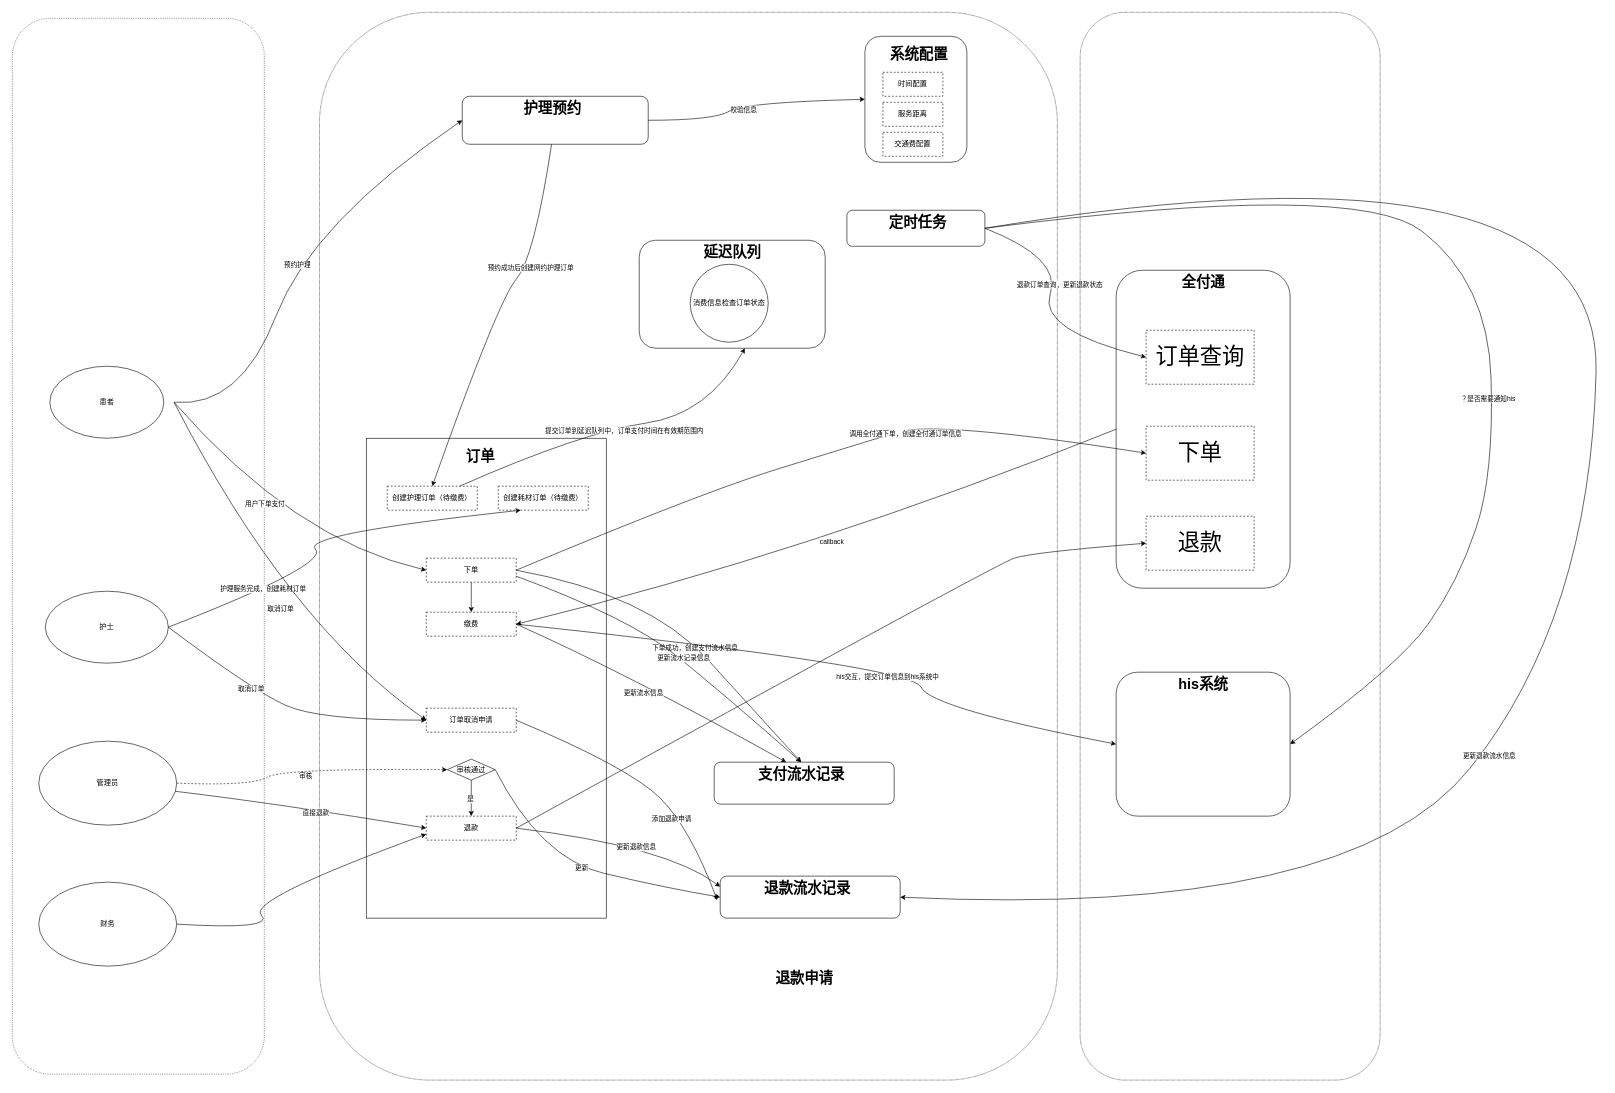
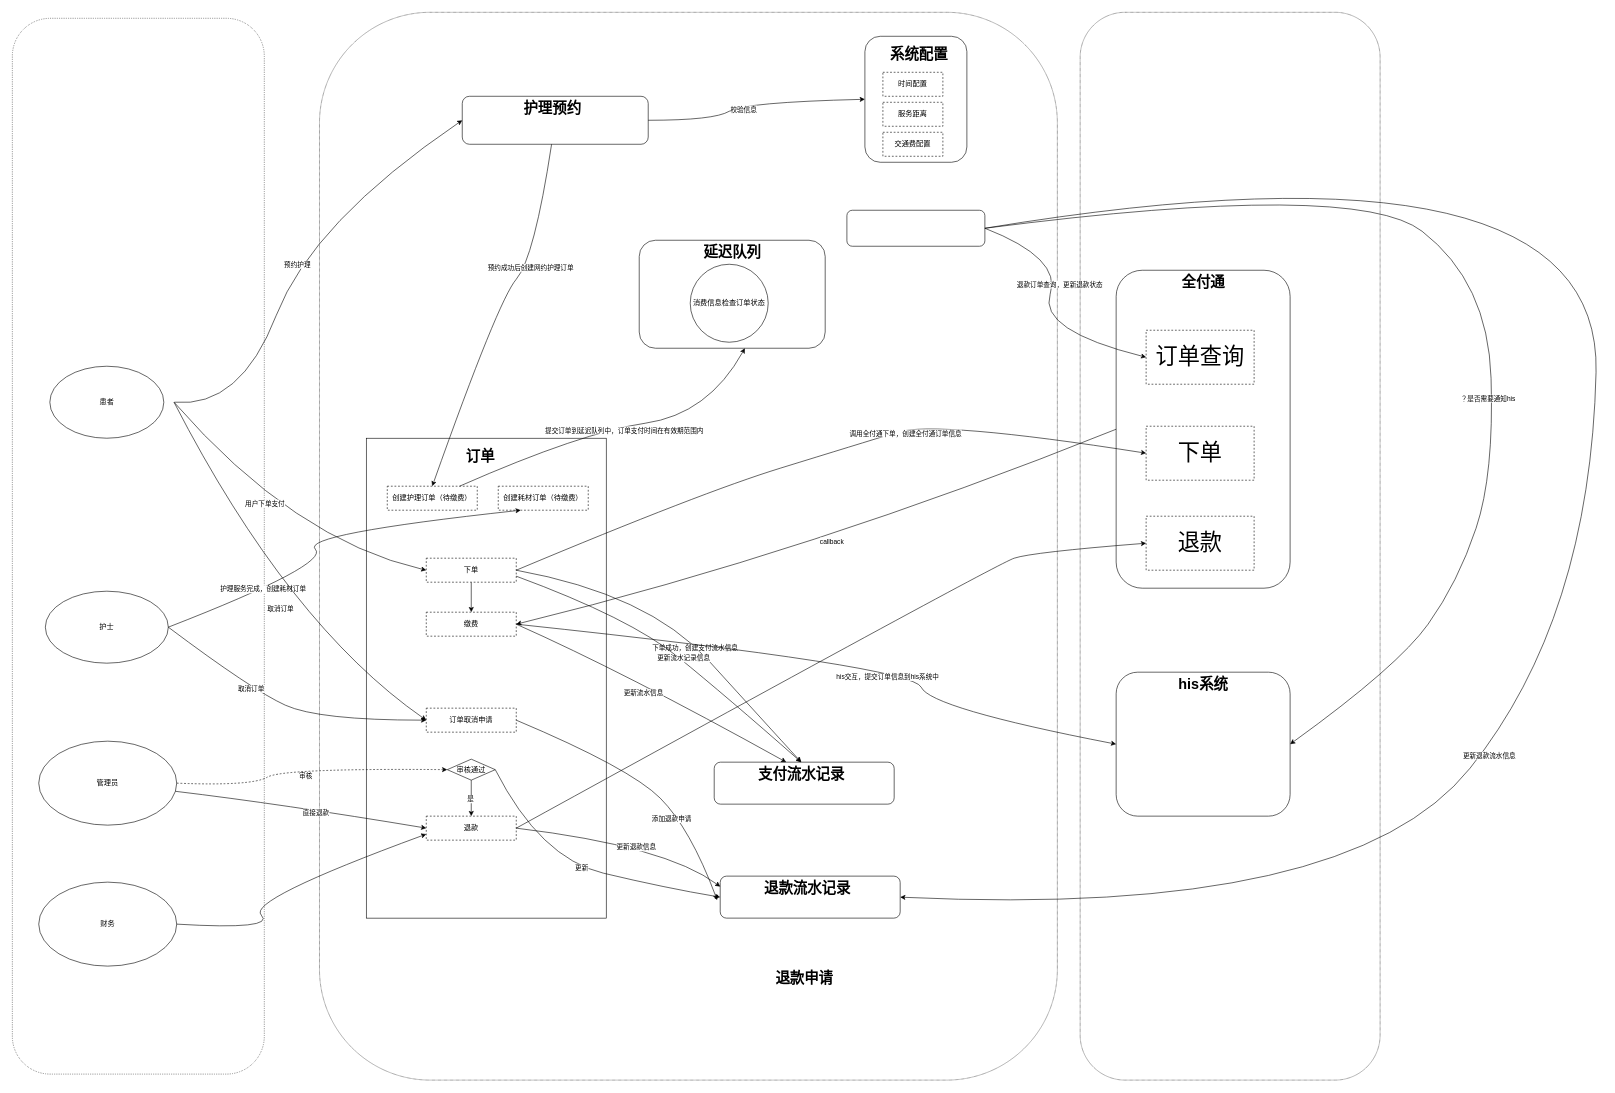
node "定时任务": removed
